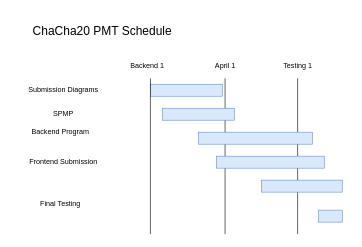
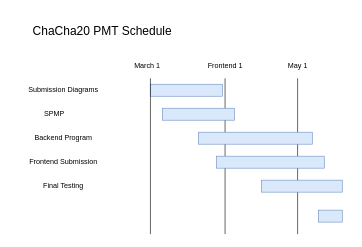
node "Backend 1": label "Backend 1" -> "March 1"
node "April 1": label "April 1" -> "Frontend 1"
node "Testing 1": label "Testing 1" -> "May 1"
node "SPMP": moved (63, 114) -> (54, 114)
node "Backend Program": moved (60, 132) -> (63, 138)
node "Final Testing": moved (60, 204) -> (63, 186)
